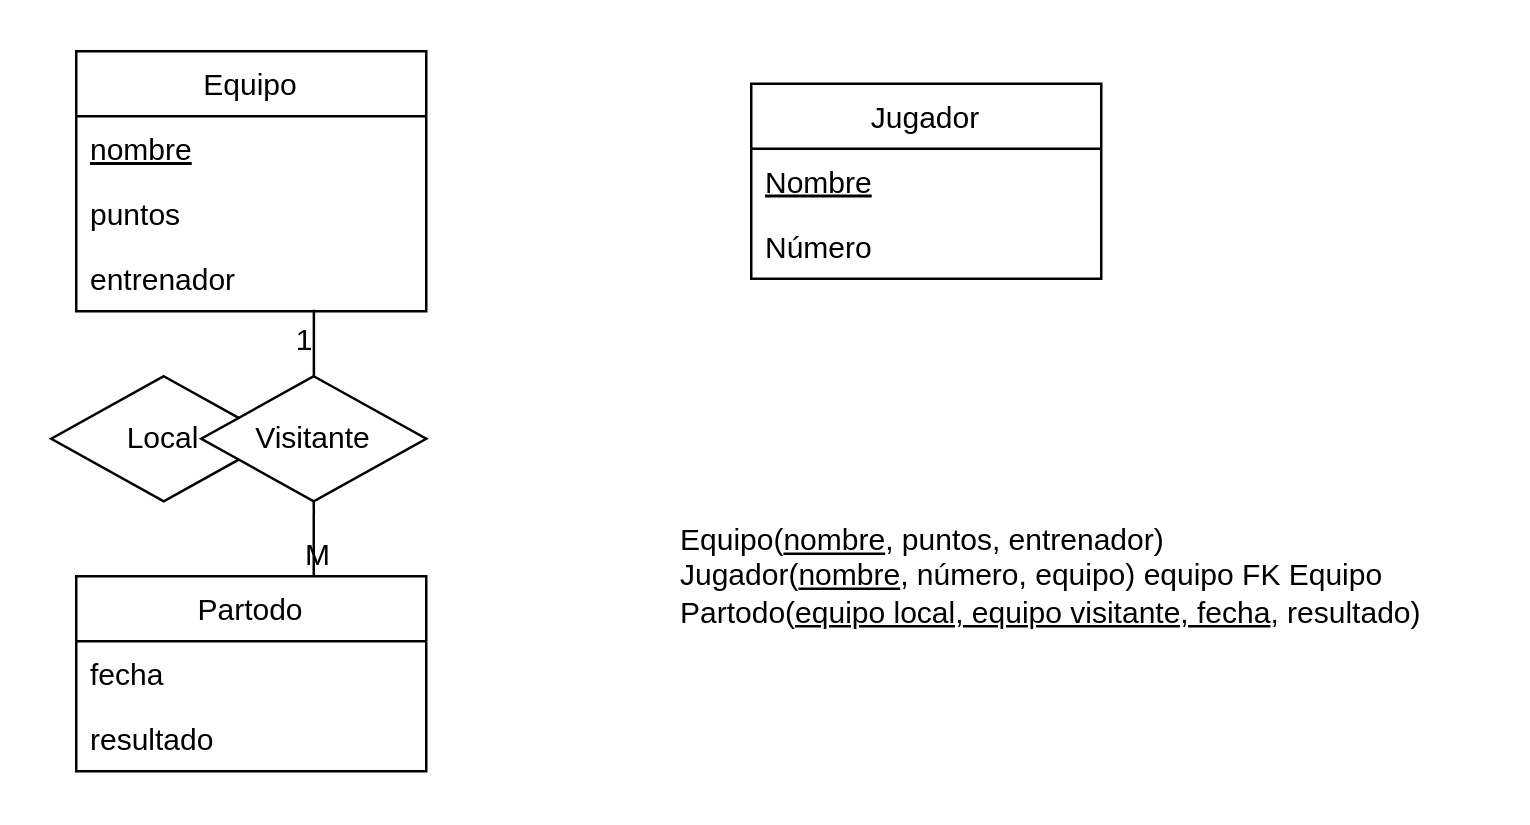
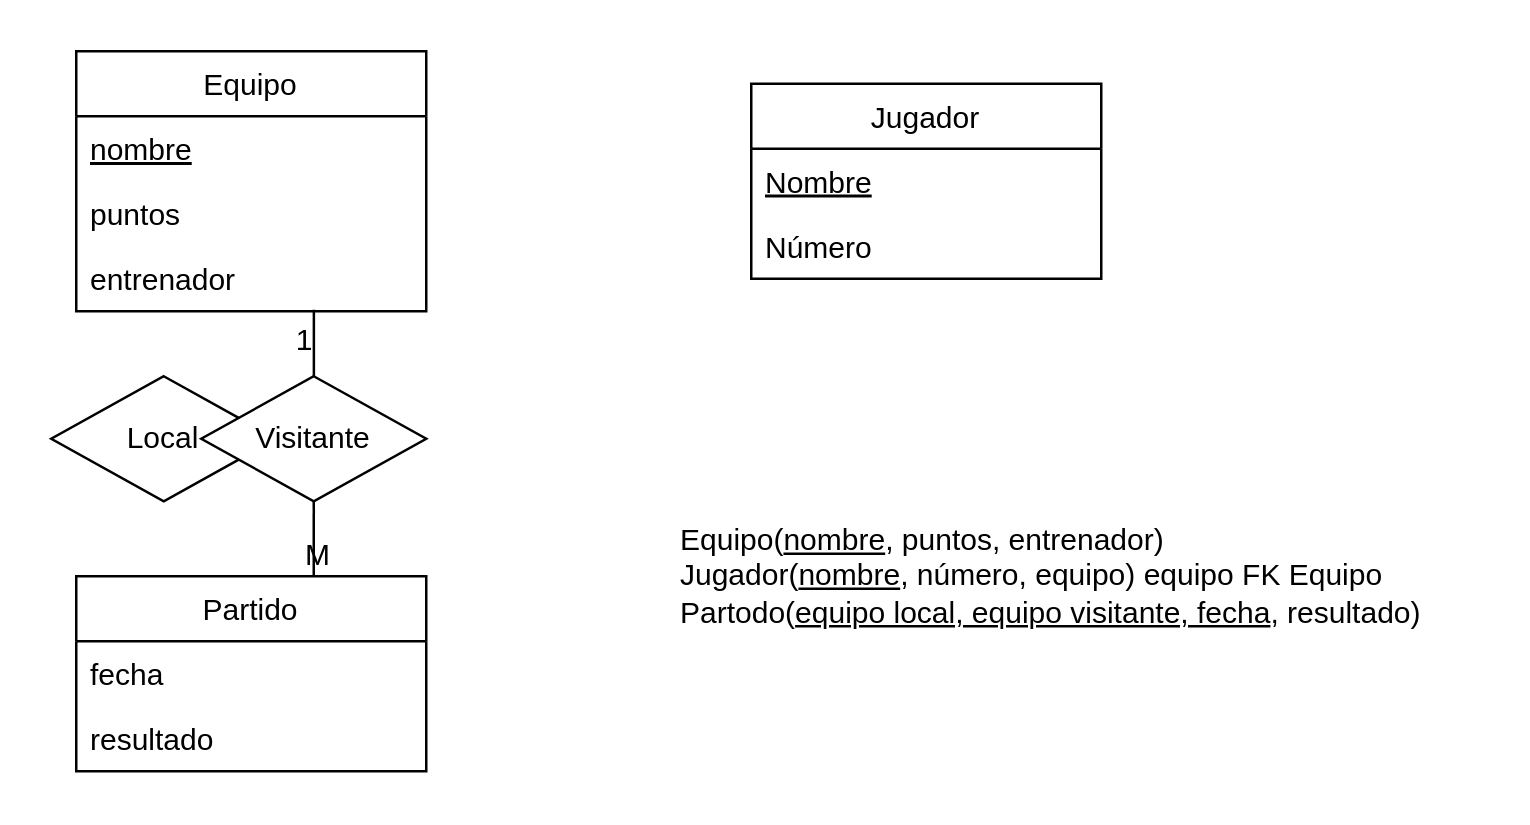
node "Partodo": label "Partodo" -> "Partido"
